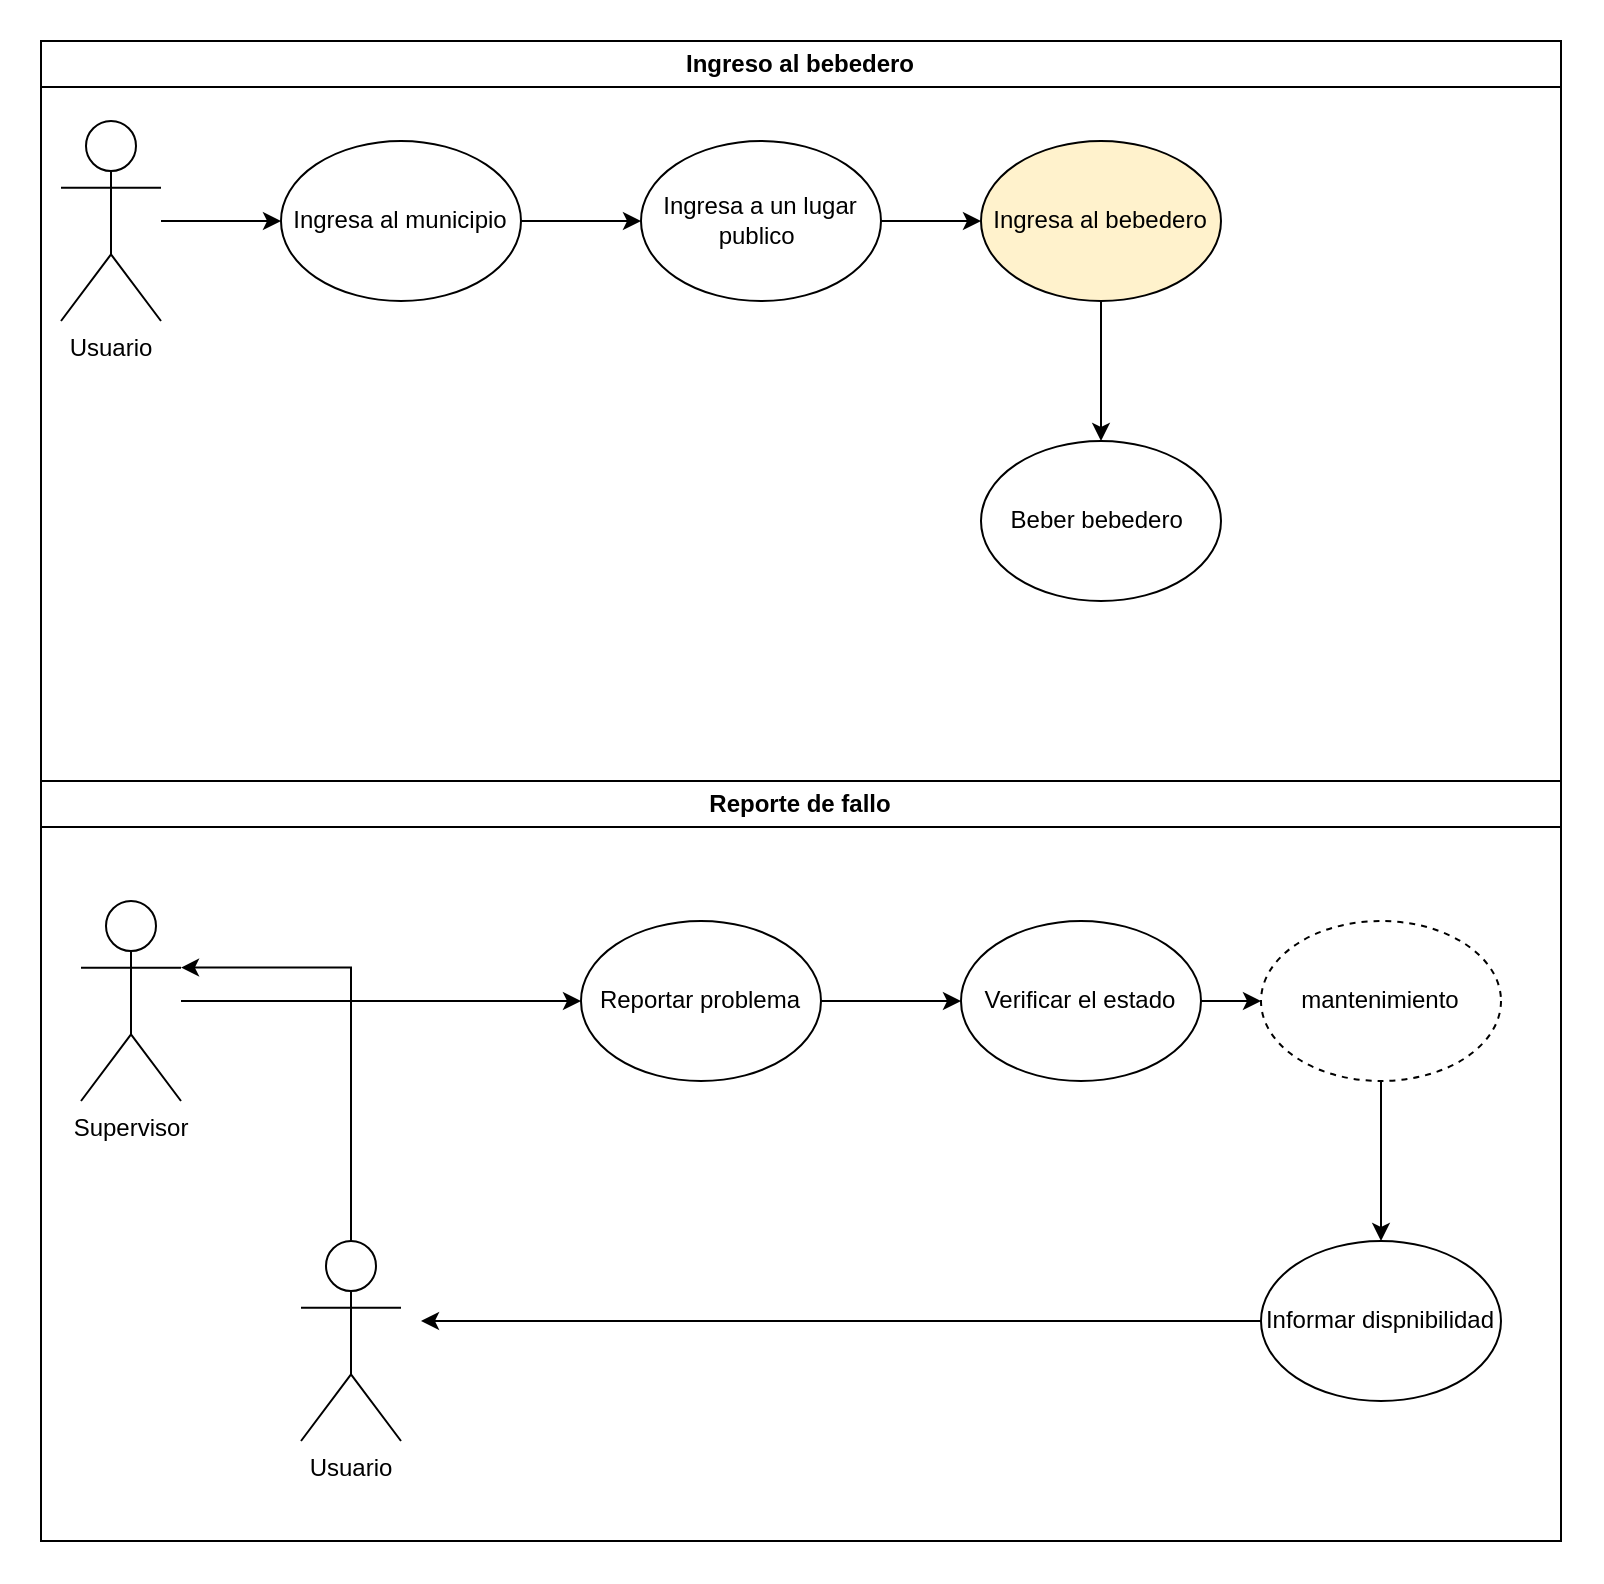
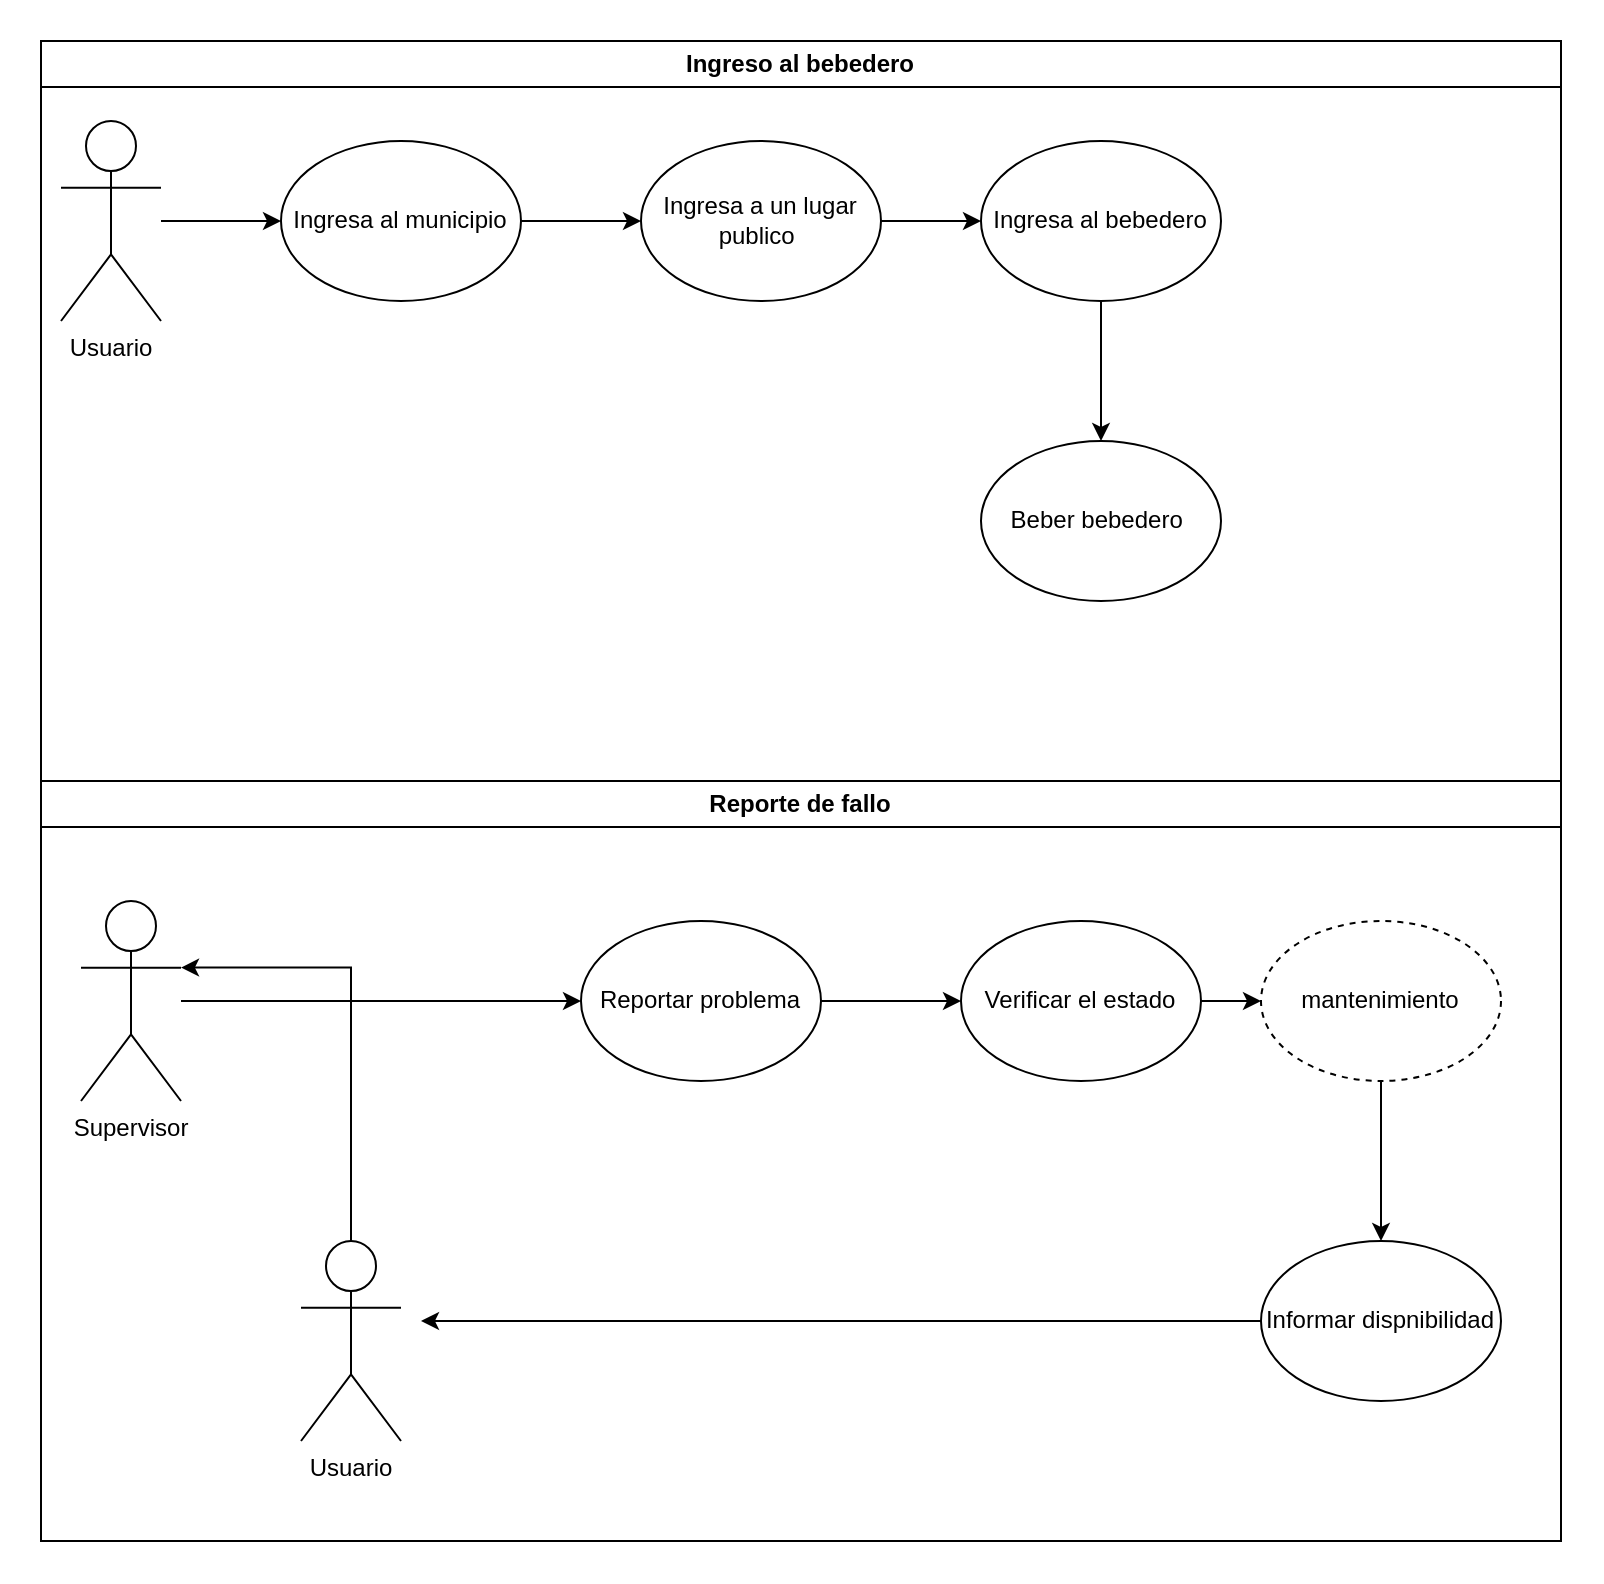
node "Ingresa al bebedero": fillcolor #fff2cc -> #ffffff
